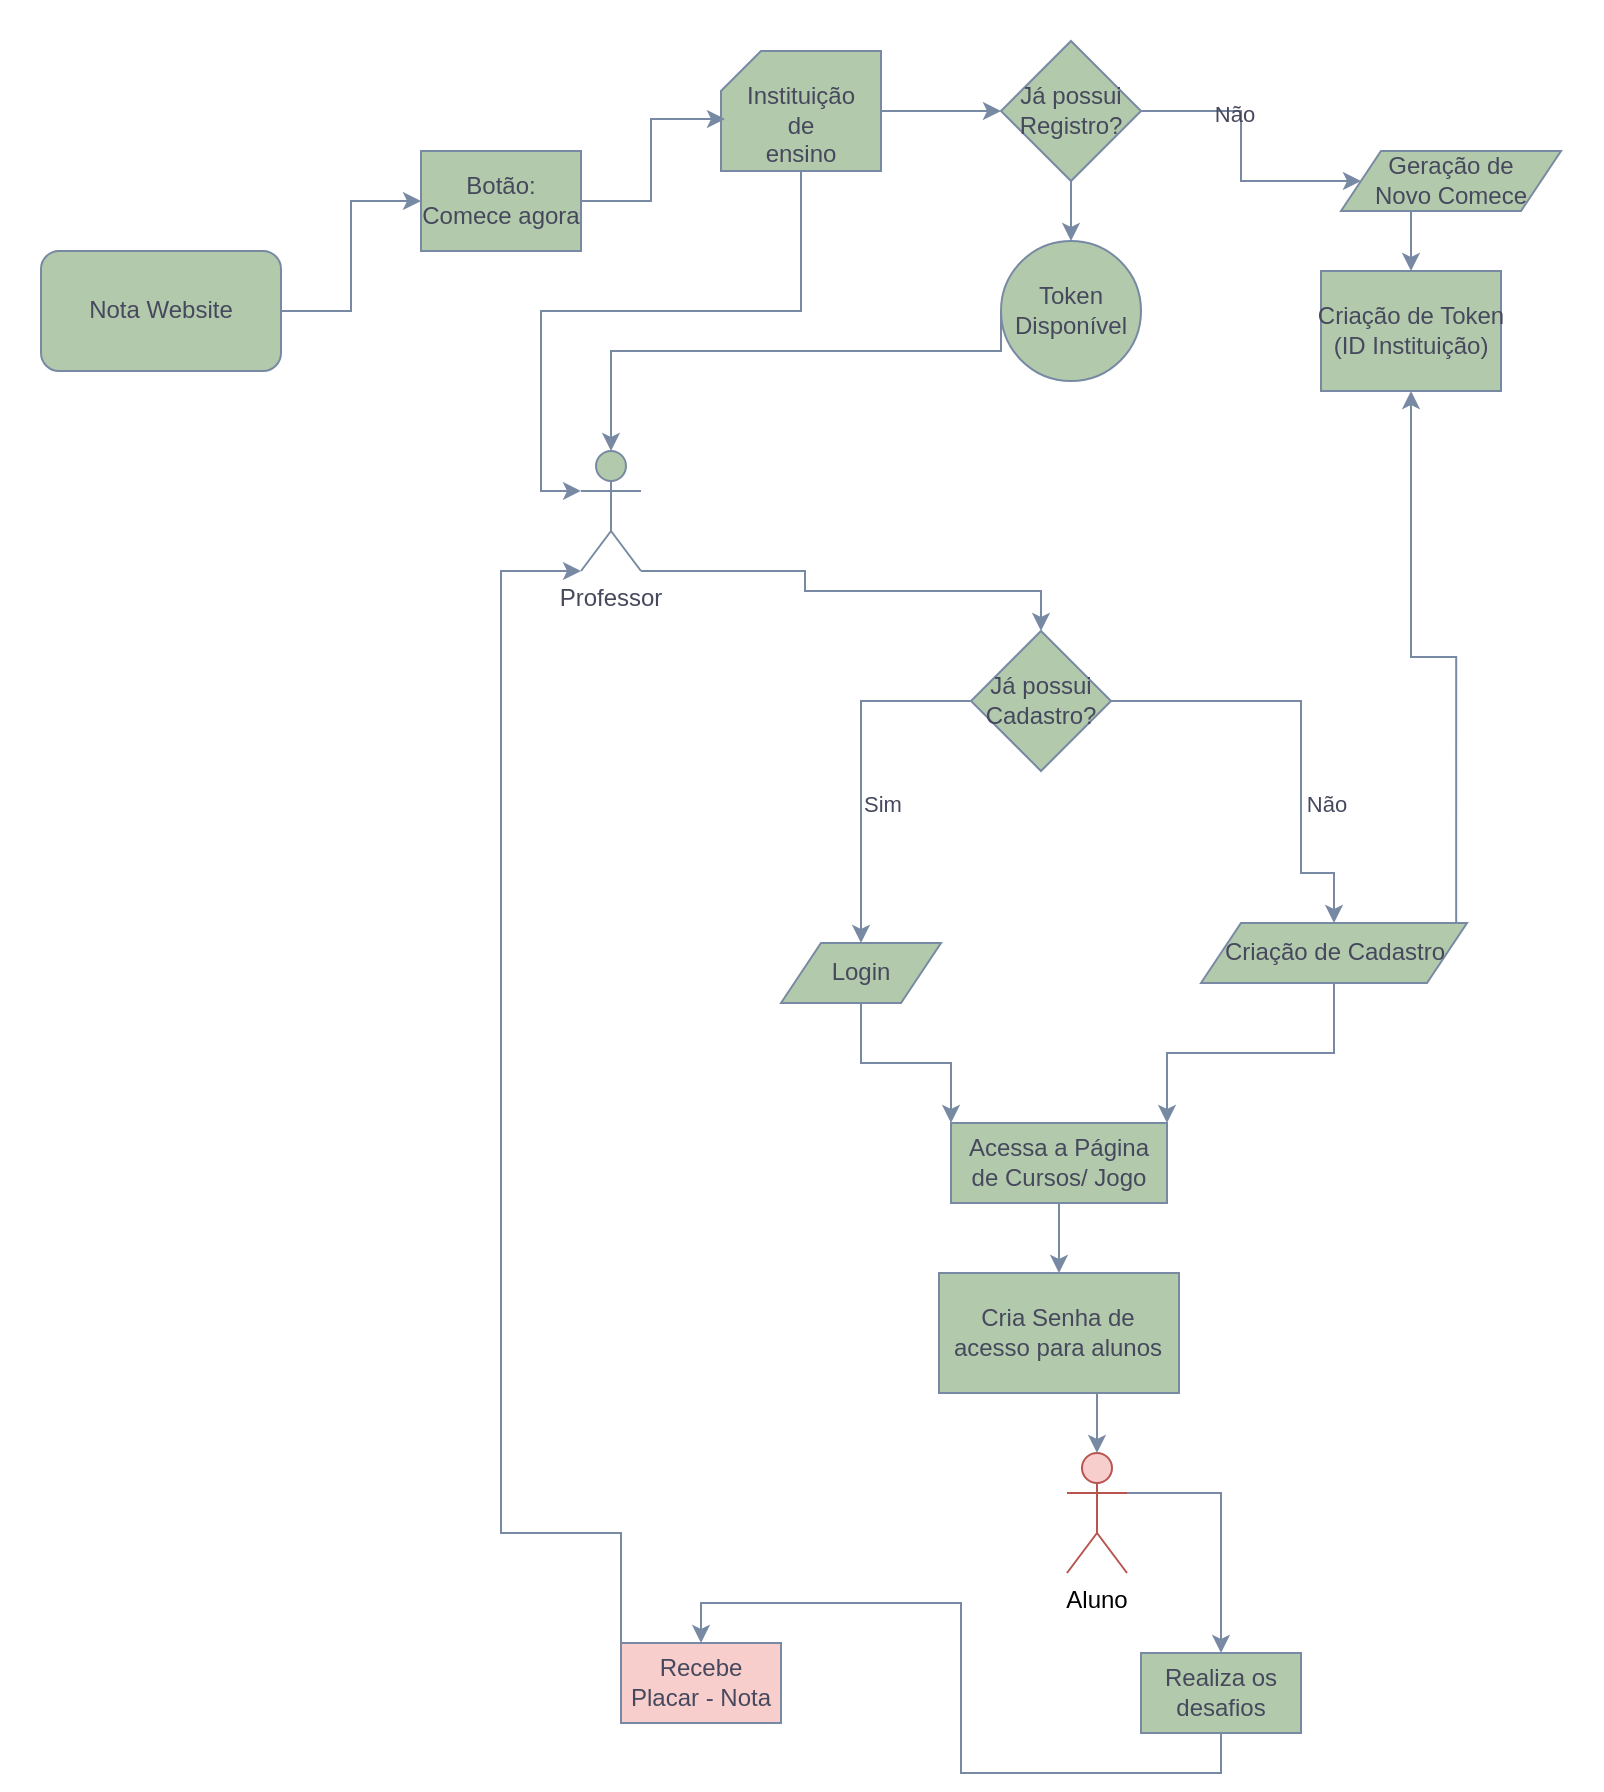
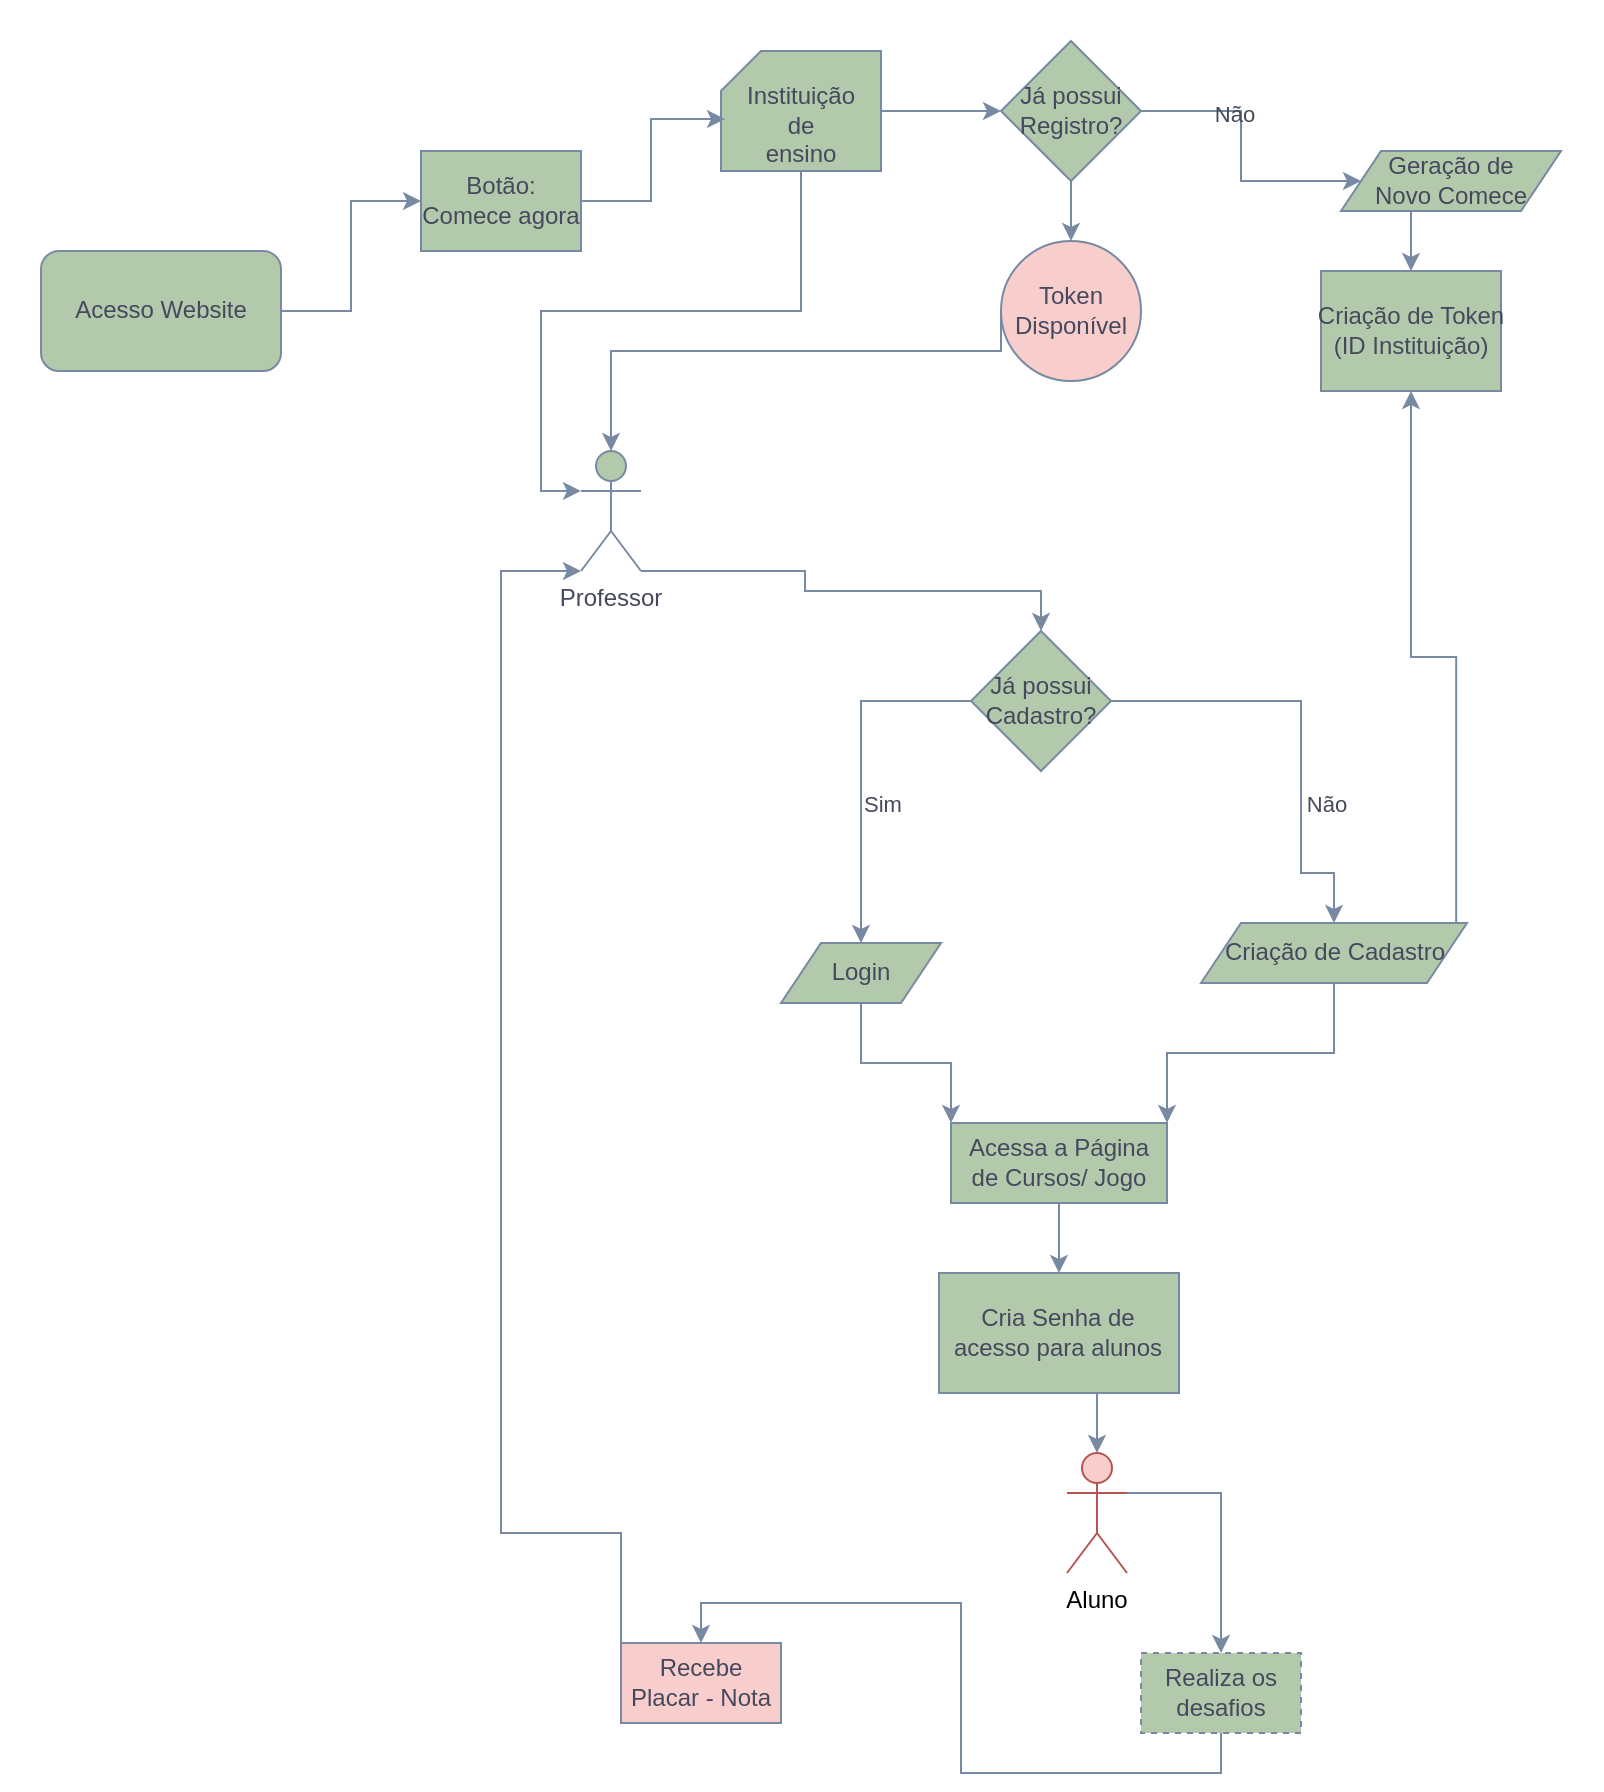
node "Nota Website": label "Nota Website" -> "Acesso Website"
node "Token Disponível": fillcolor #b2c9ab -> #f8cecc
node "Realiza os desafios": style solid -> dashed
